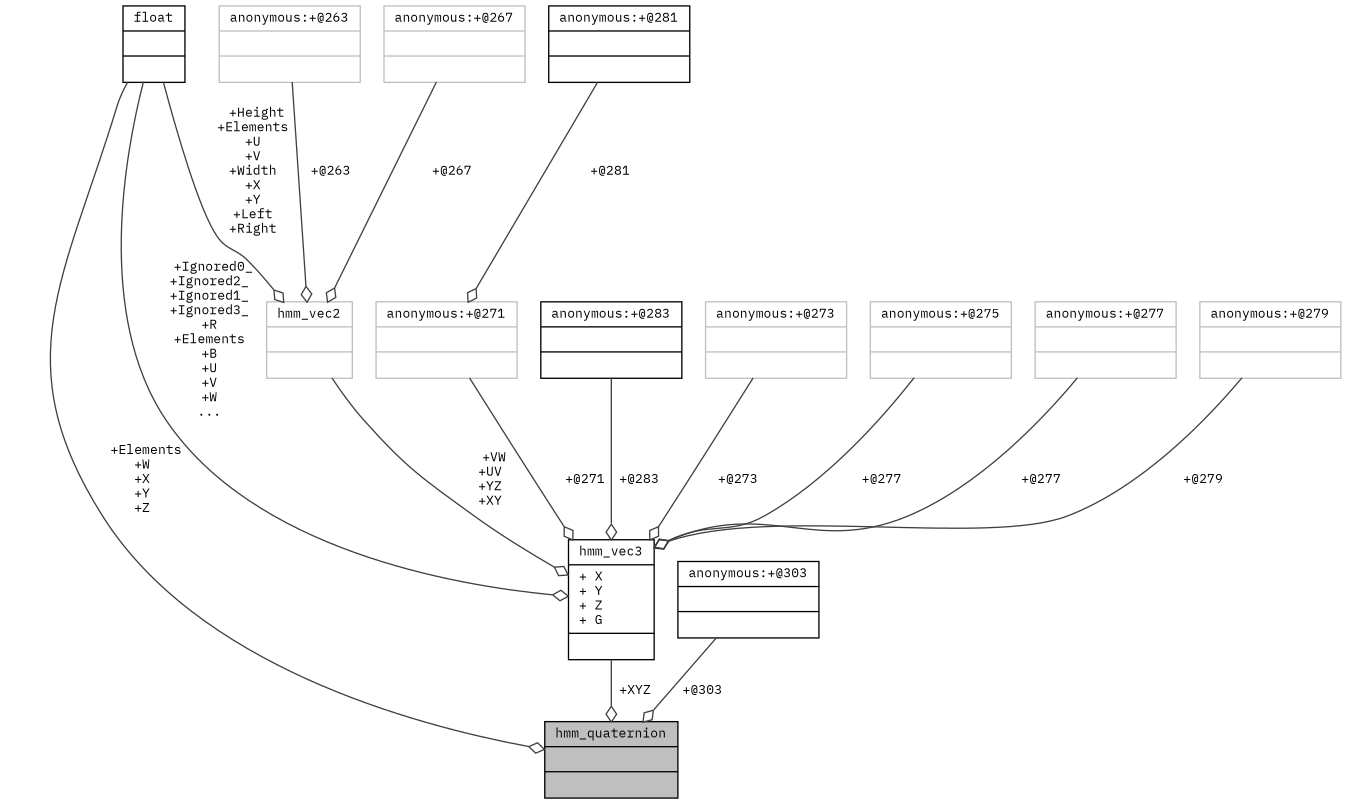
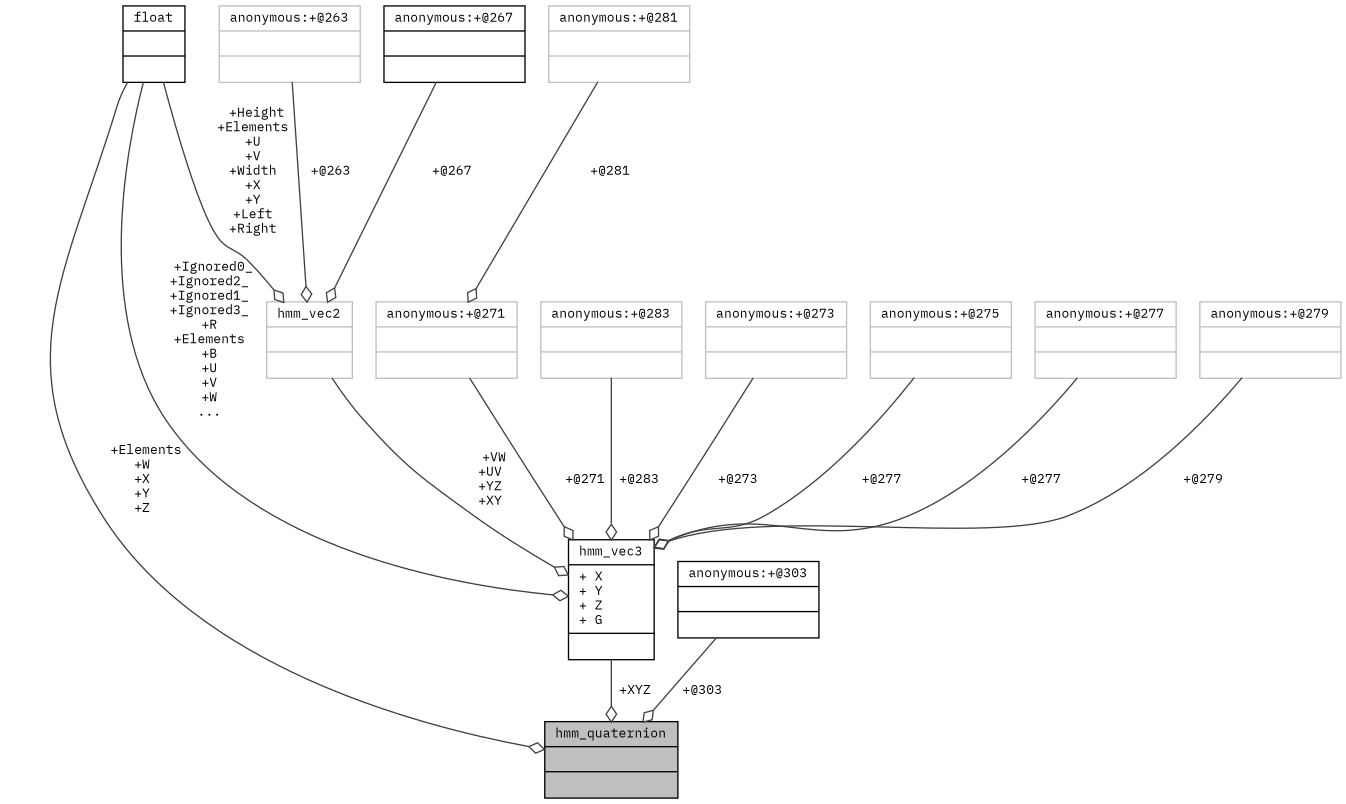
node "anonymous:+@267": color grey75 -> black
node "anonymous:+@281": color black -> grey75
node "anonymous:+@283": color black -> grey75
